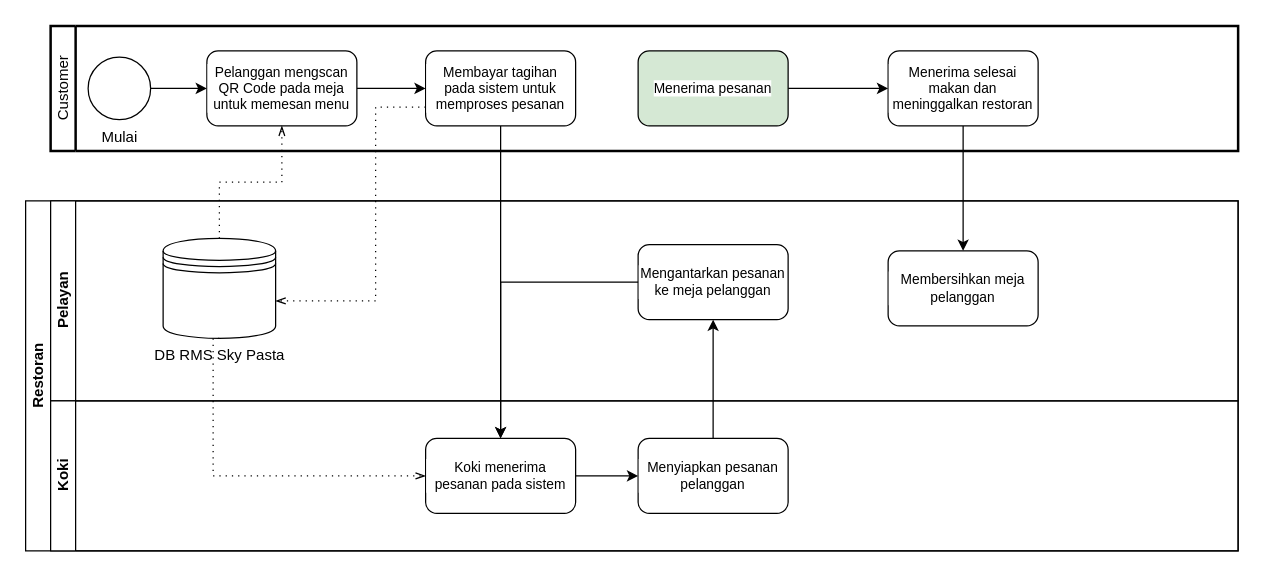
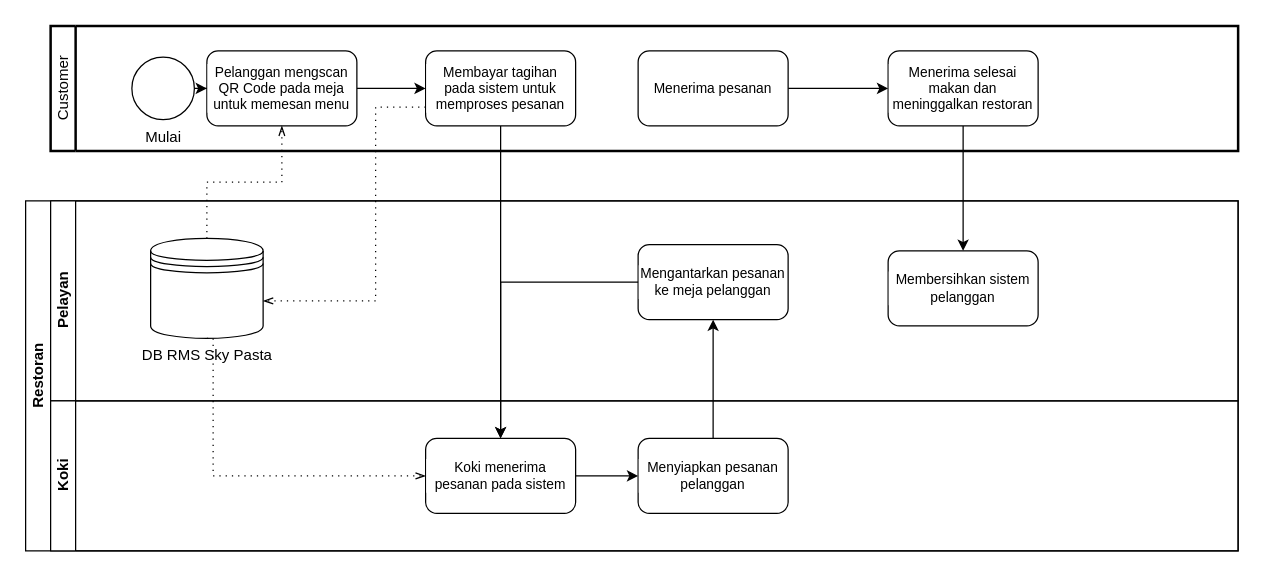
node "Mulai": moved (119, 88) -> (163, 88)
node "Menerima pesanan": fillcolor #d5e8d4 -> #ffffff
node "DB RMS Sky Pasta": moved (219, 288) -> (207, 288)
node "Membersihkan meja pelanggan": label "Membersihkan meja pelanggan" -> "Membersihkan sistem pelanggan"
